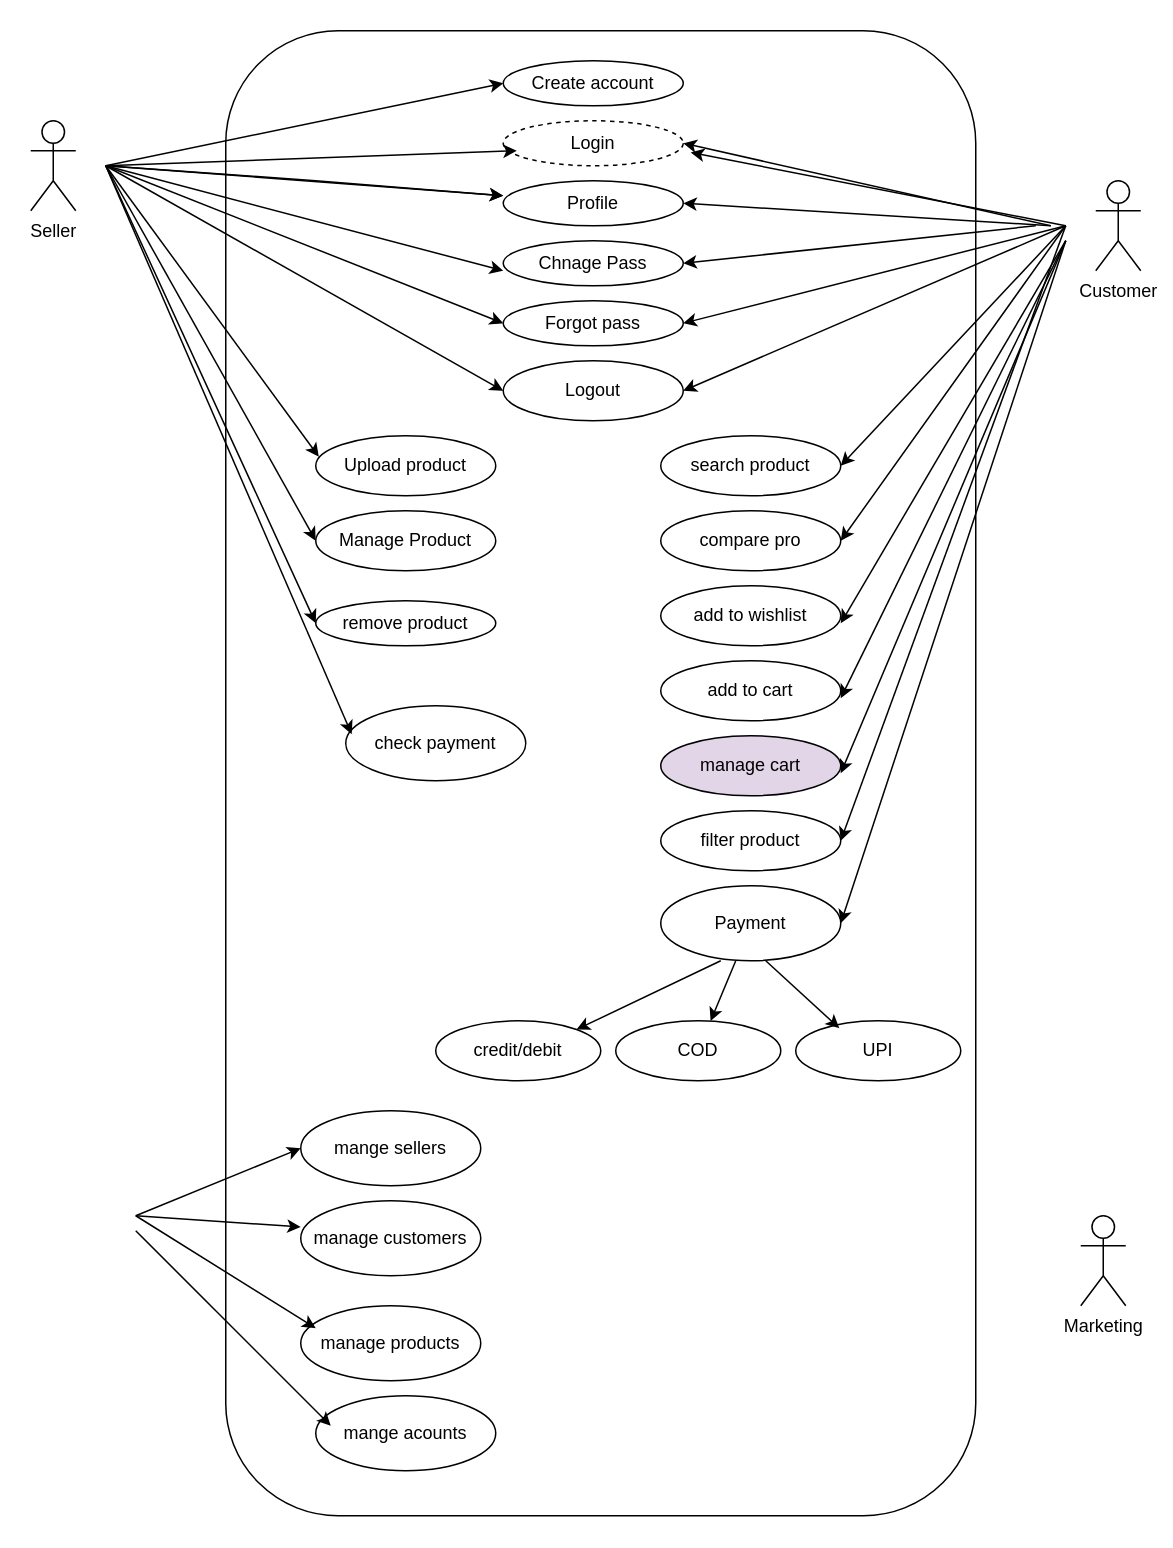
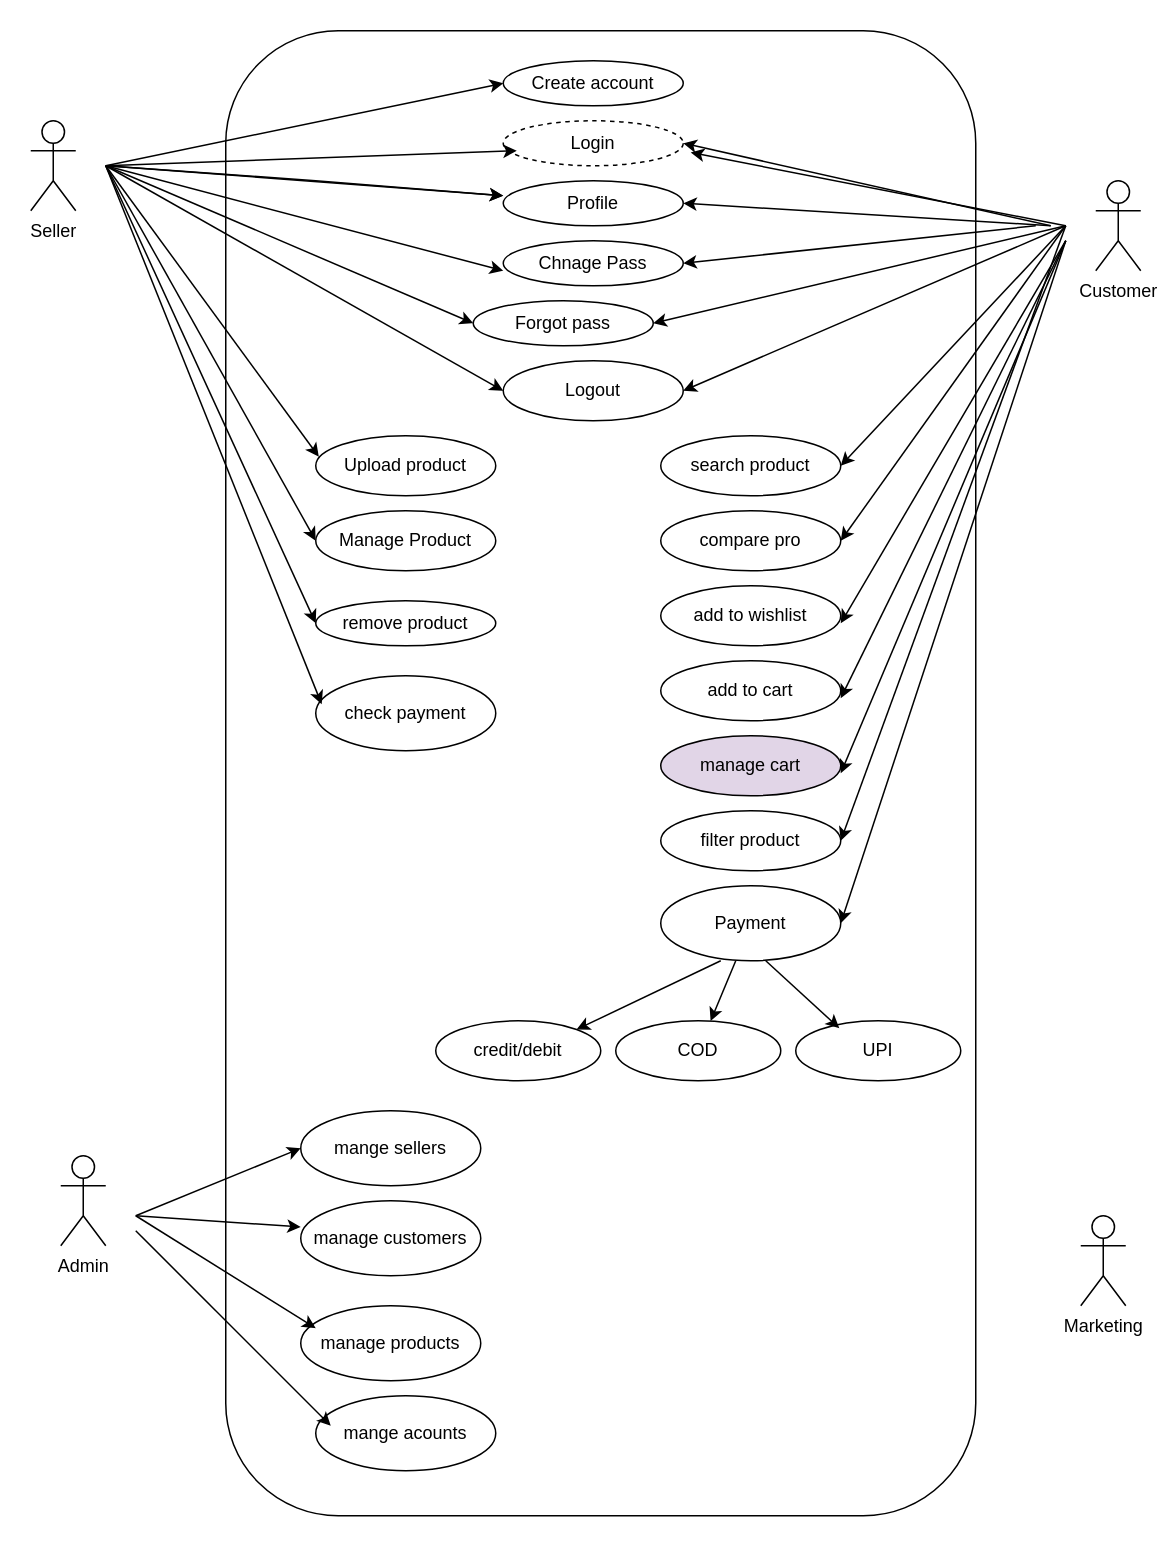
node "Forgot pass": moved (593, 323) -> (563, 323)
node "check payment": moved (436, 743) -> (406, 713)
node "Admin": added
